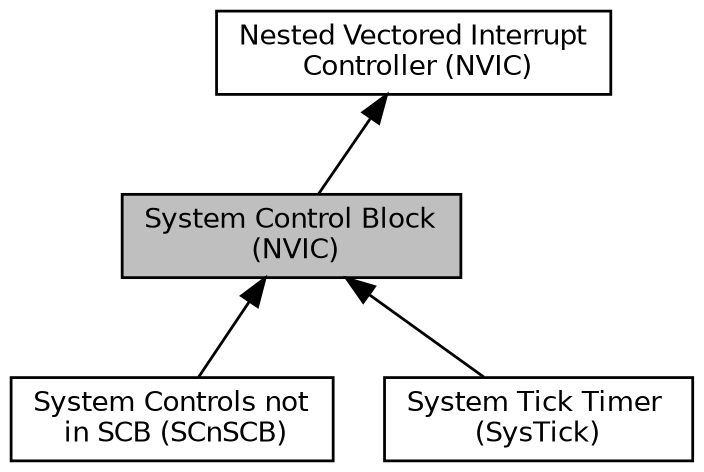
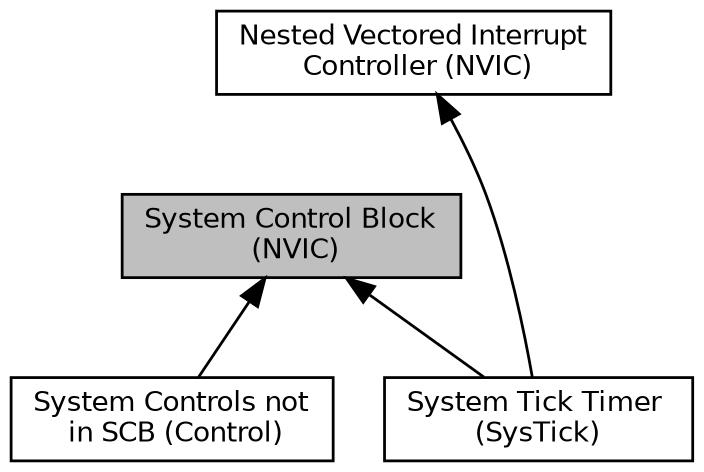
edge "System Control Block (NVIC)" -> "Nested Vectored Interrupt Controller (NVIC)": now "System Tick Timer (SysTick)" -> "Nested Vectored Interrupt Controller (NVIC)"
node "System Controls not in SCB (SCnSCB)": label "System Controls not in SCB (SCnSCB)" -> "System Controls not in SCB (Control)"
